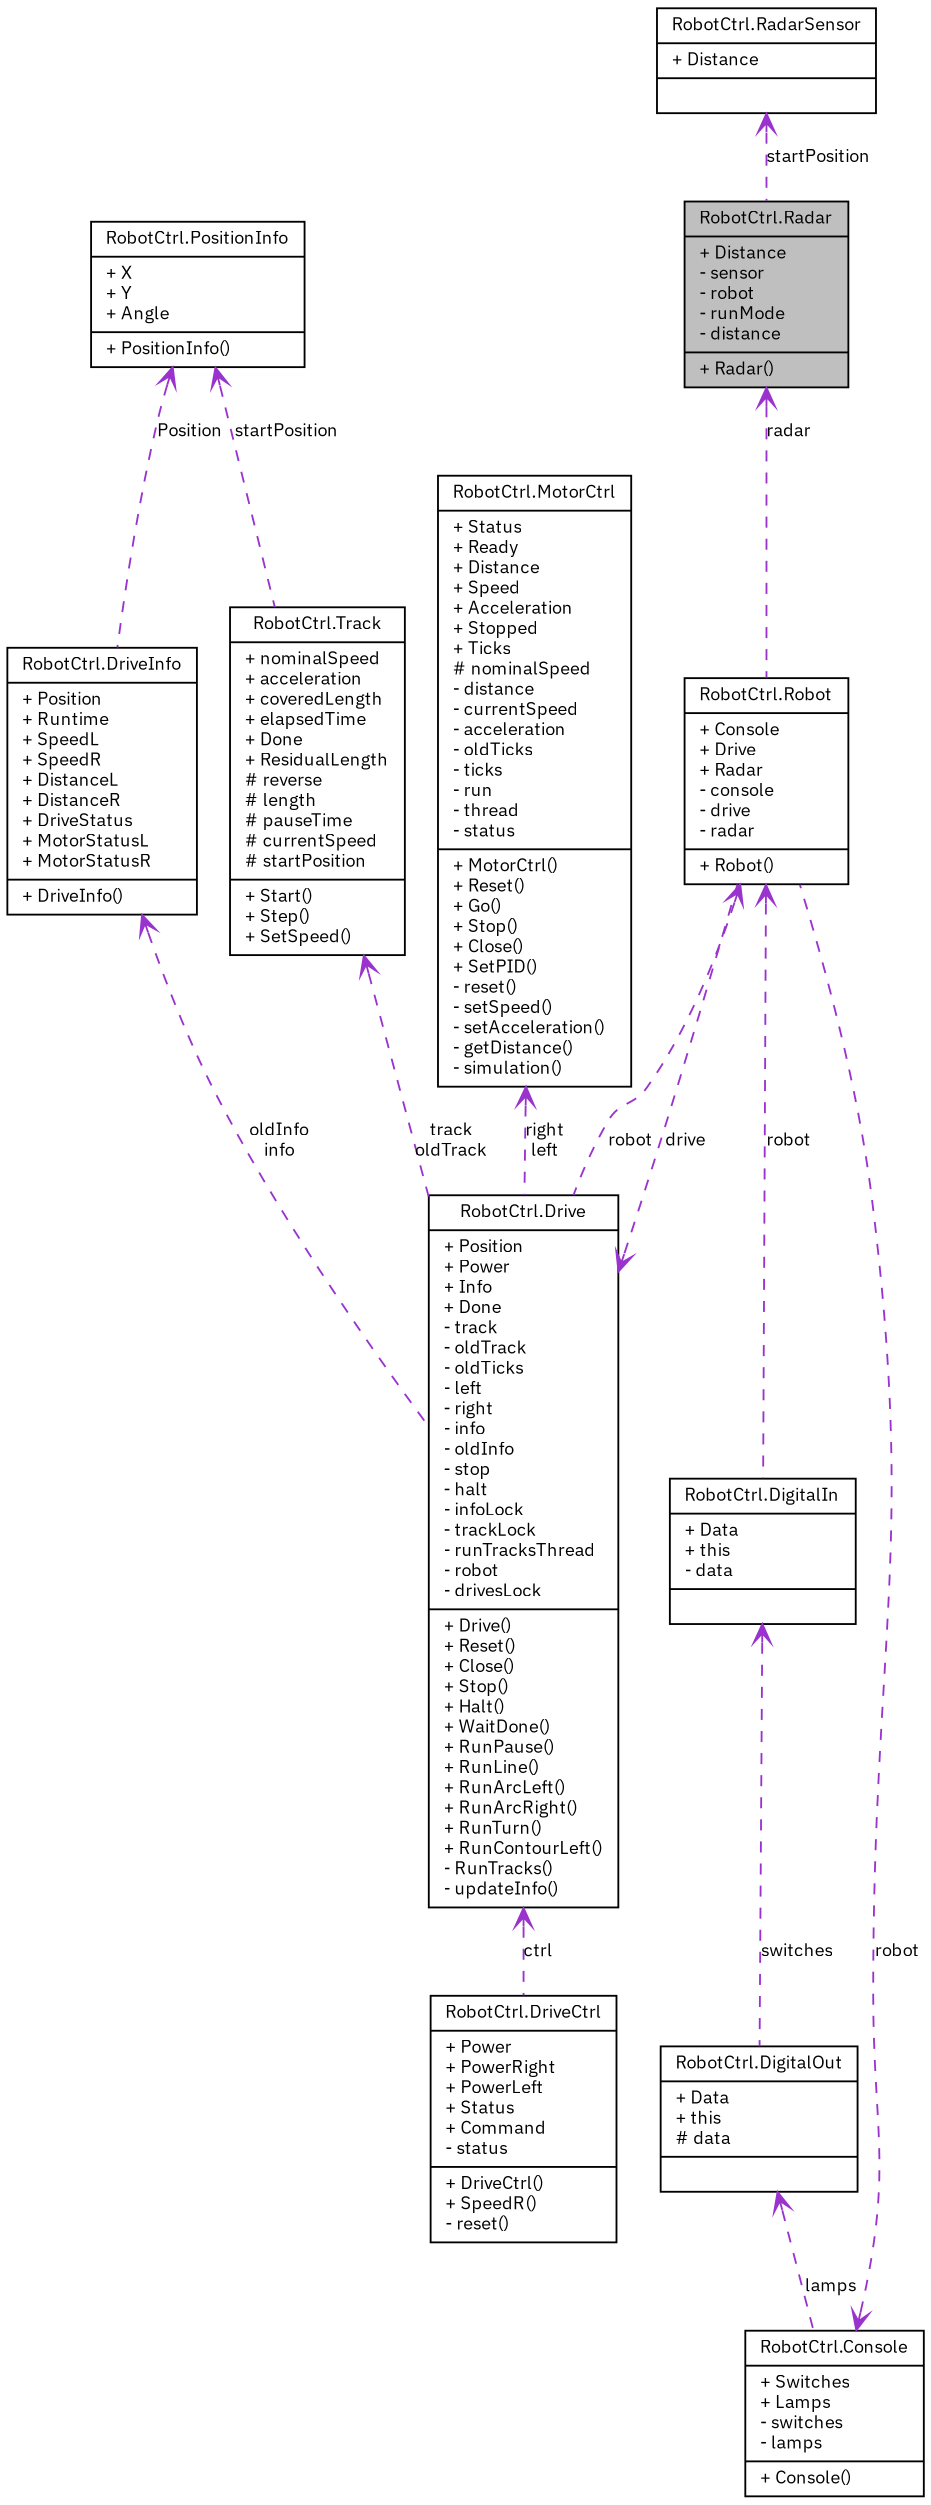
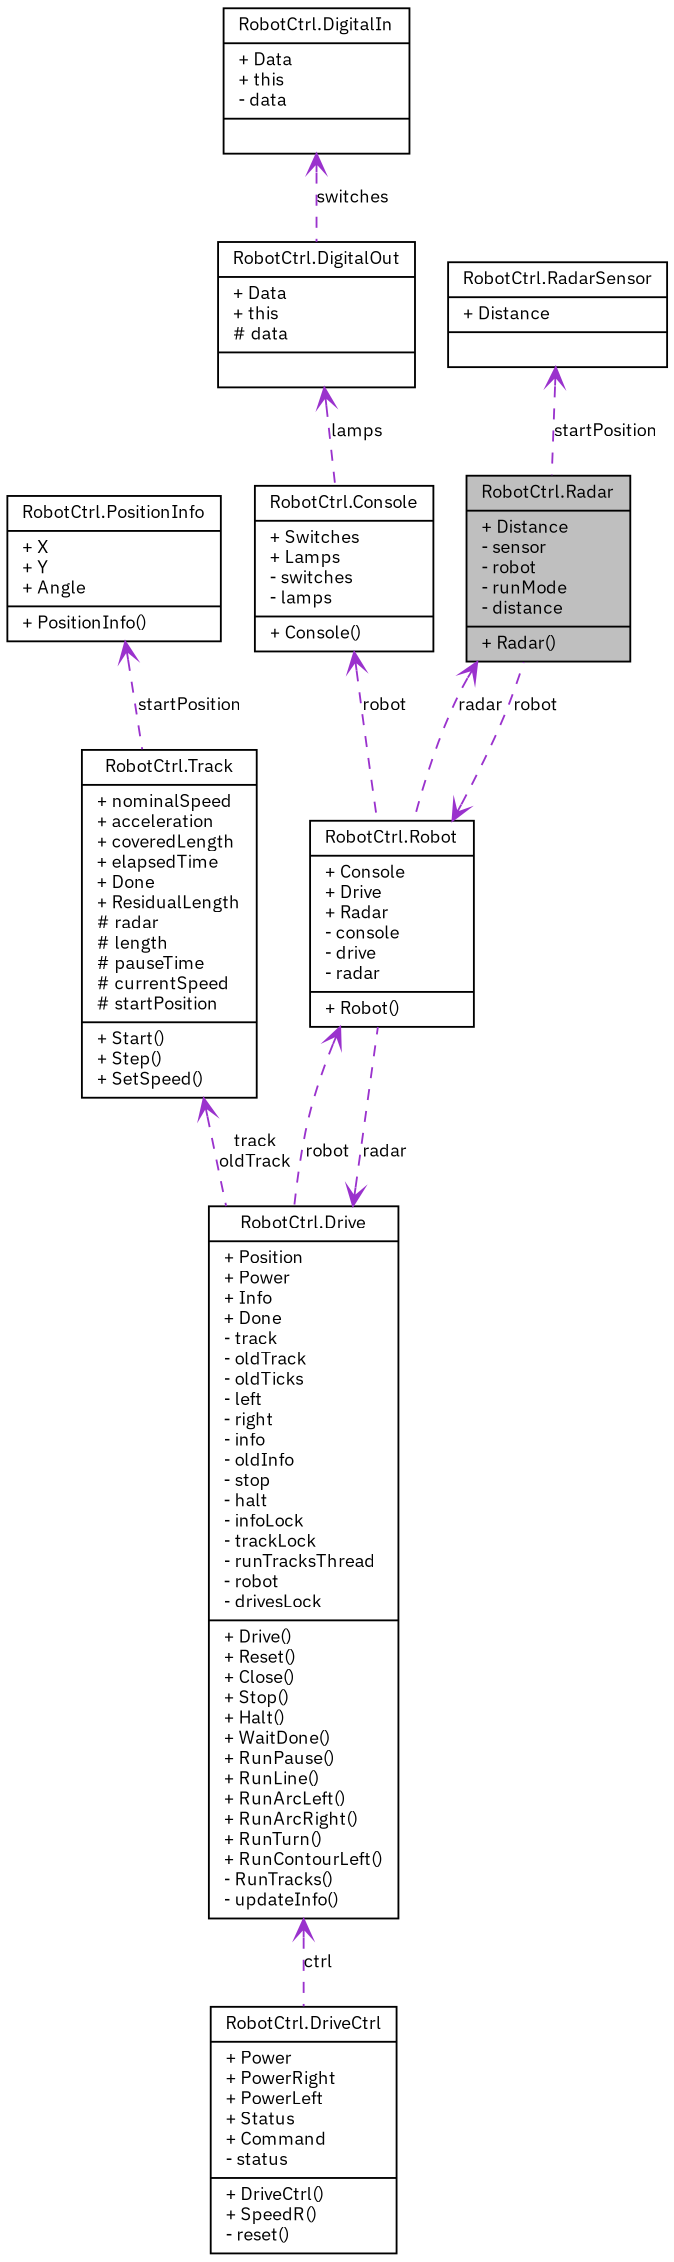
node "RobotCtrl.Track": text "# reverse" -> "# radar"
node "RobotCtrl.DriveInfo": removed
node "RobotCtrl.MotorCtrl": removed
edge "RobotCtrl.Robot" -> "RobotCtrl.Drive": label "drive" -> "radar"
edge "RobotCtrl.DigitalIn" -> "RobotCtrl.Robot": now "RobotCtrl.Radar" -> "RobotCtrl.Robot"
